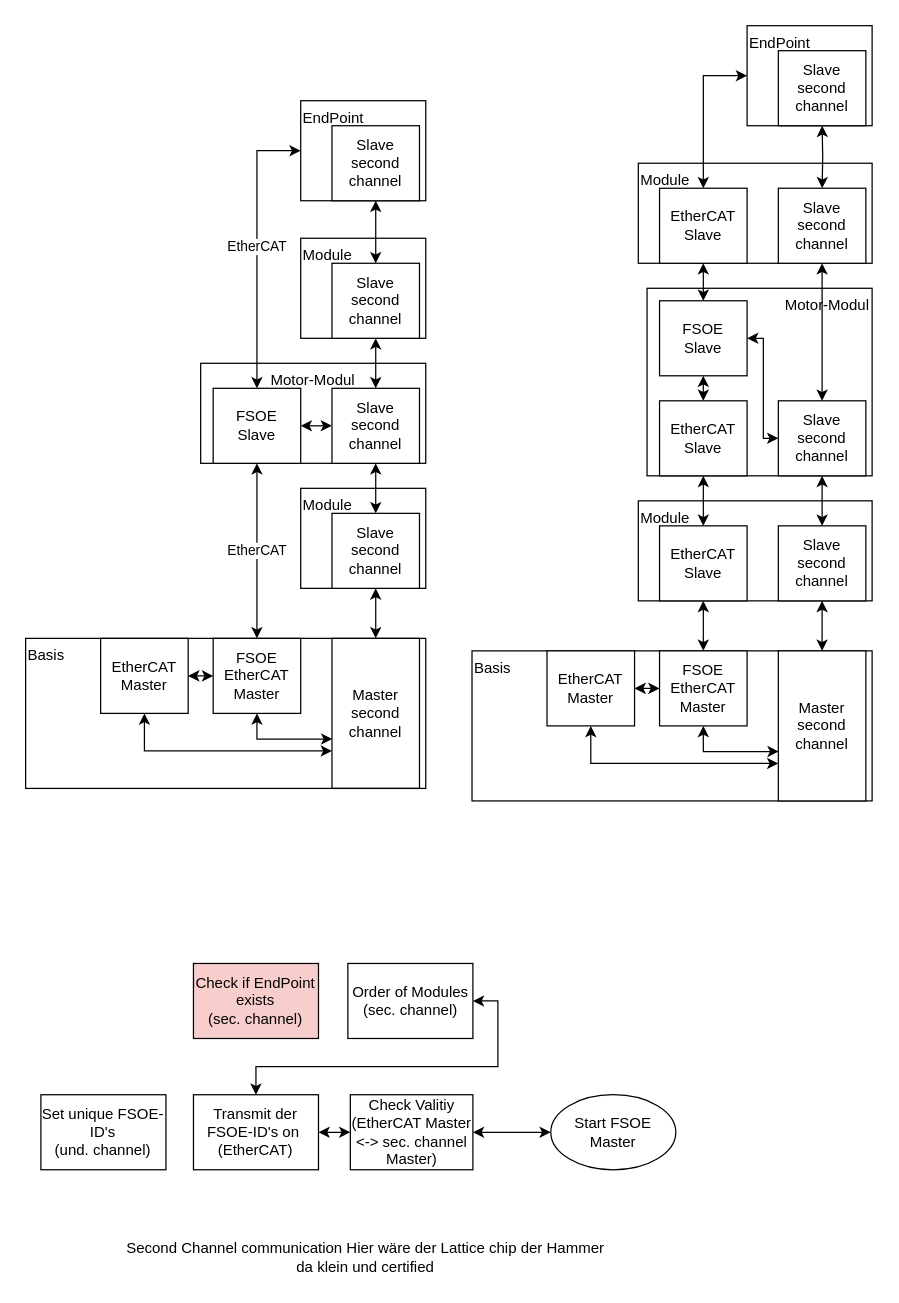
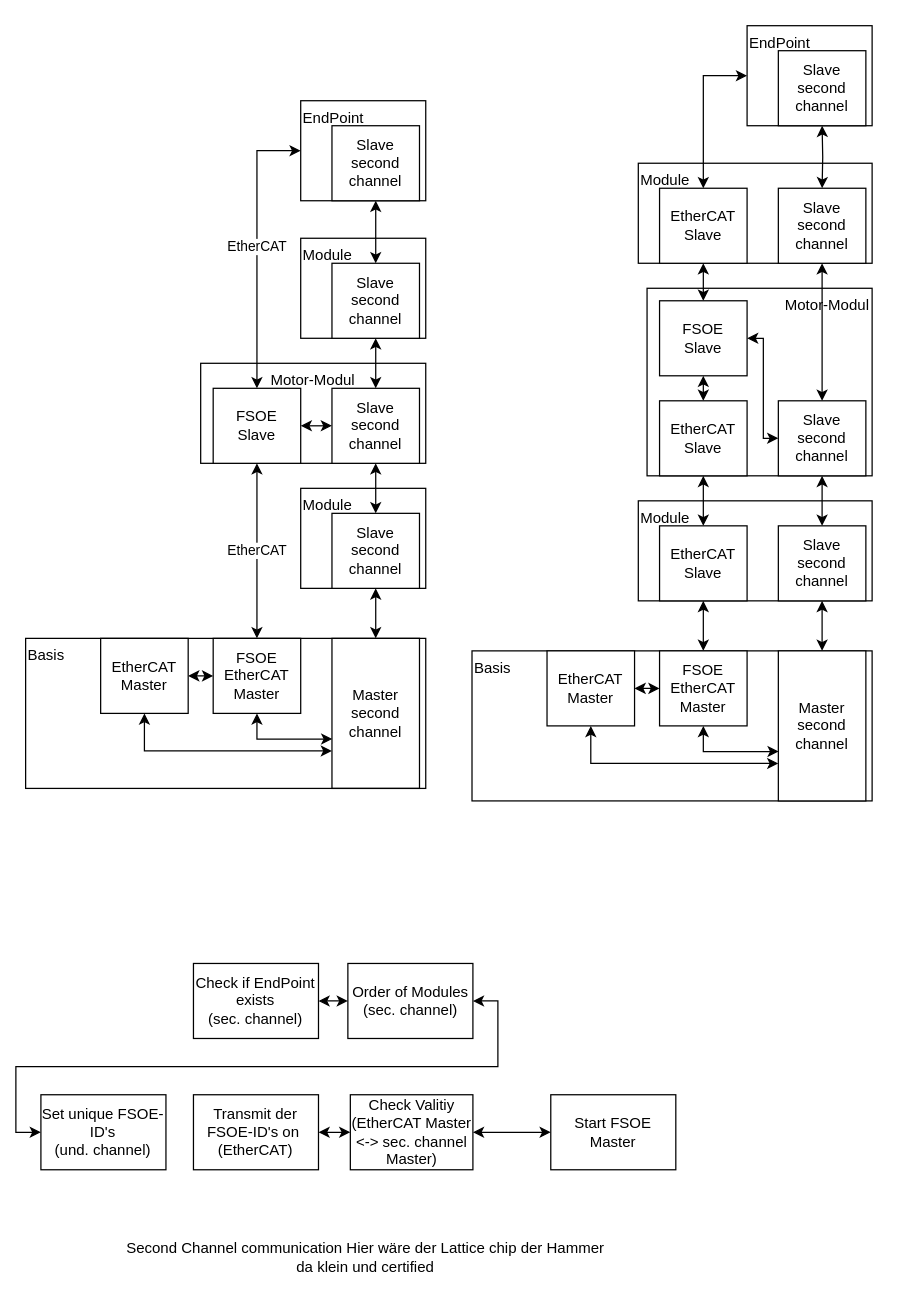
node "Check if EndPoint exists (sec. channel)": fillcolor #f8cecc -> #ffffff
edge "Check if EndPoint exists (sec. channel)" -- "Order of Modules (sec. channel)": added
edge "Order of Modules (sec. channel)" -- "Transmit der FSOE-ID's on (EtherCAT)": now "Order of Modules (sec. channel)" -- "Set unique FSOE-ID's (und. channel)"
node "Start FSOE Master": shape ellipse -> rectangle
